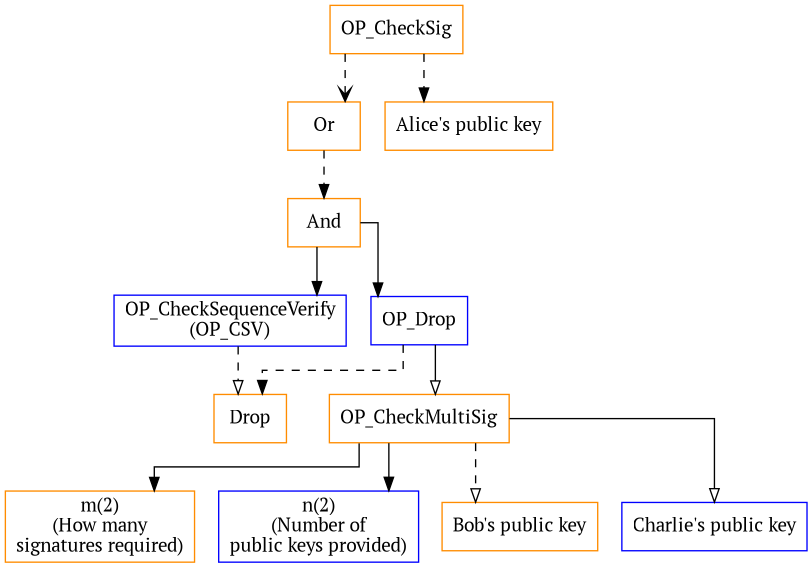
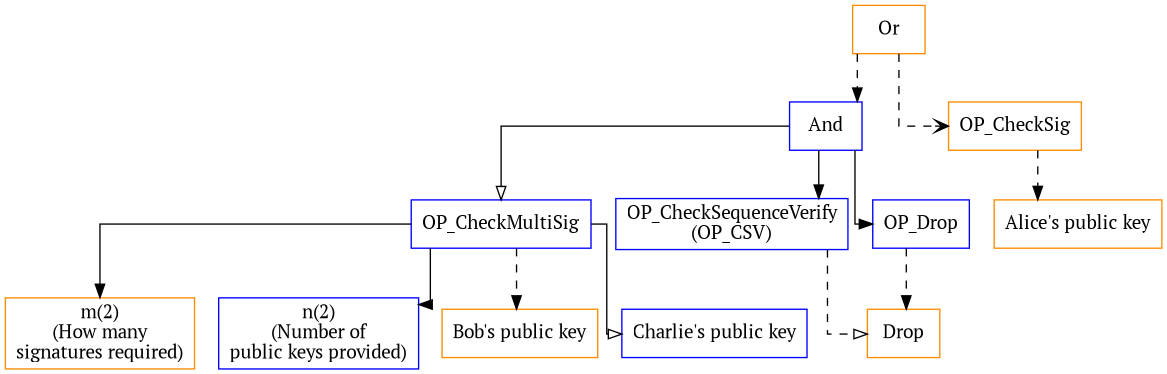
edge "OP_CheckSig" -> "Or": reversed
node "And": color darkorange -> blue
edge "OP_Drop" -> "OP_CheckMultiSig": now "And" -> "OP_CheckMultiSig"
node "OP_CheckMultiSig": color darkorange -> blue
edge "OP_CheckMultiSig" -> "Bob's public key": arrowhead onormal -> normal
